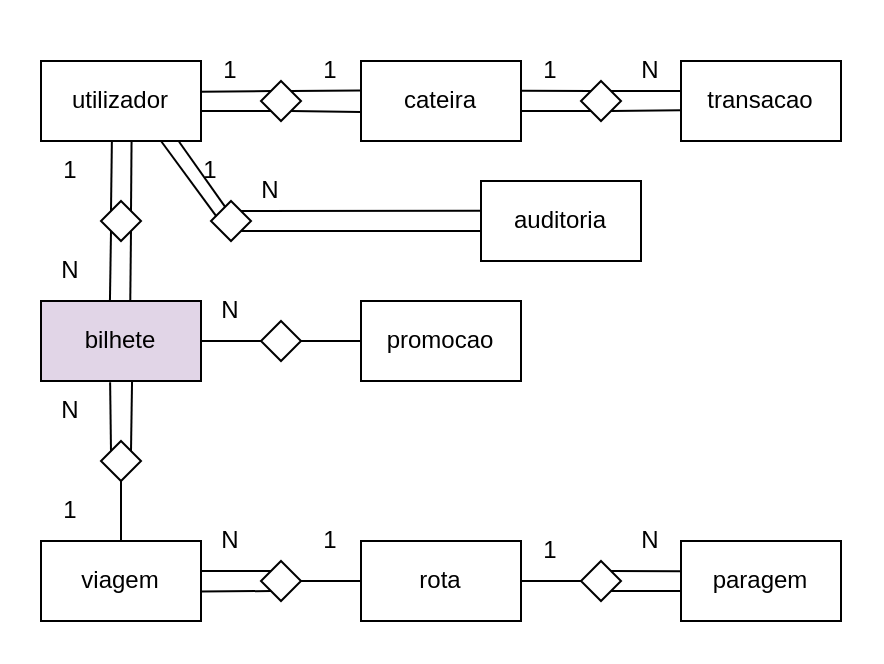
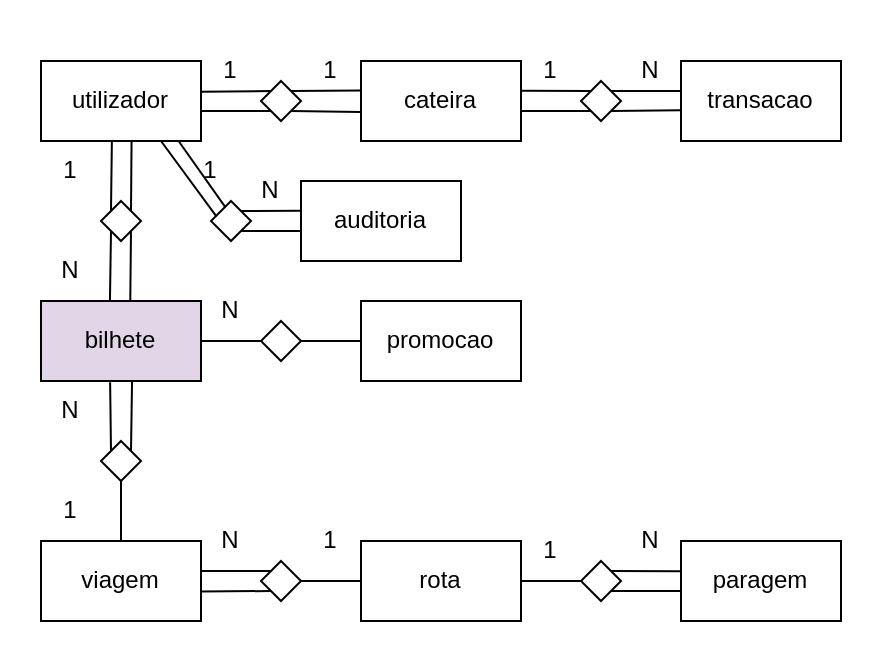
node "auditoria": moved (561, 221) -> (381, 221)
